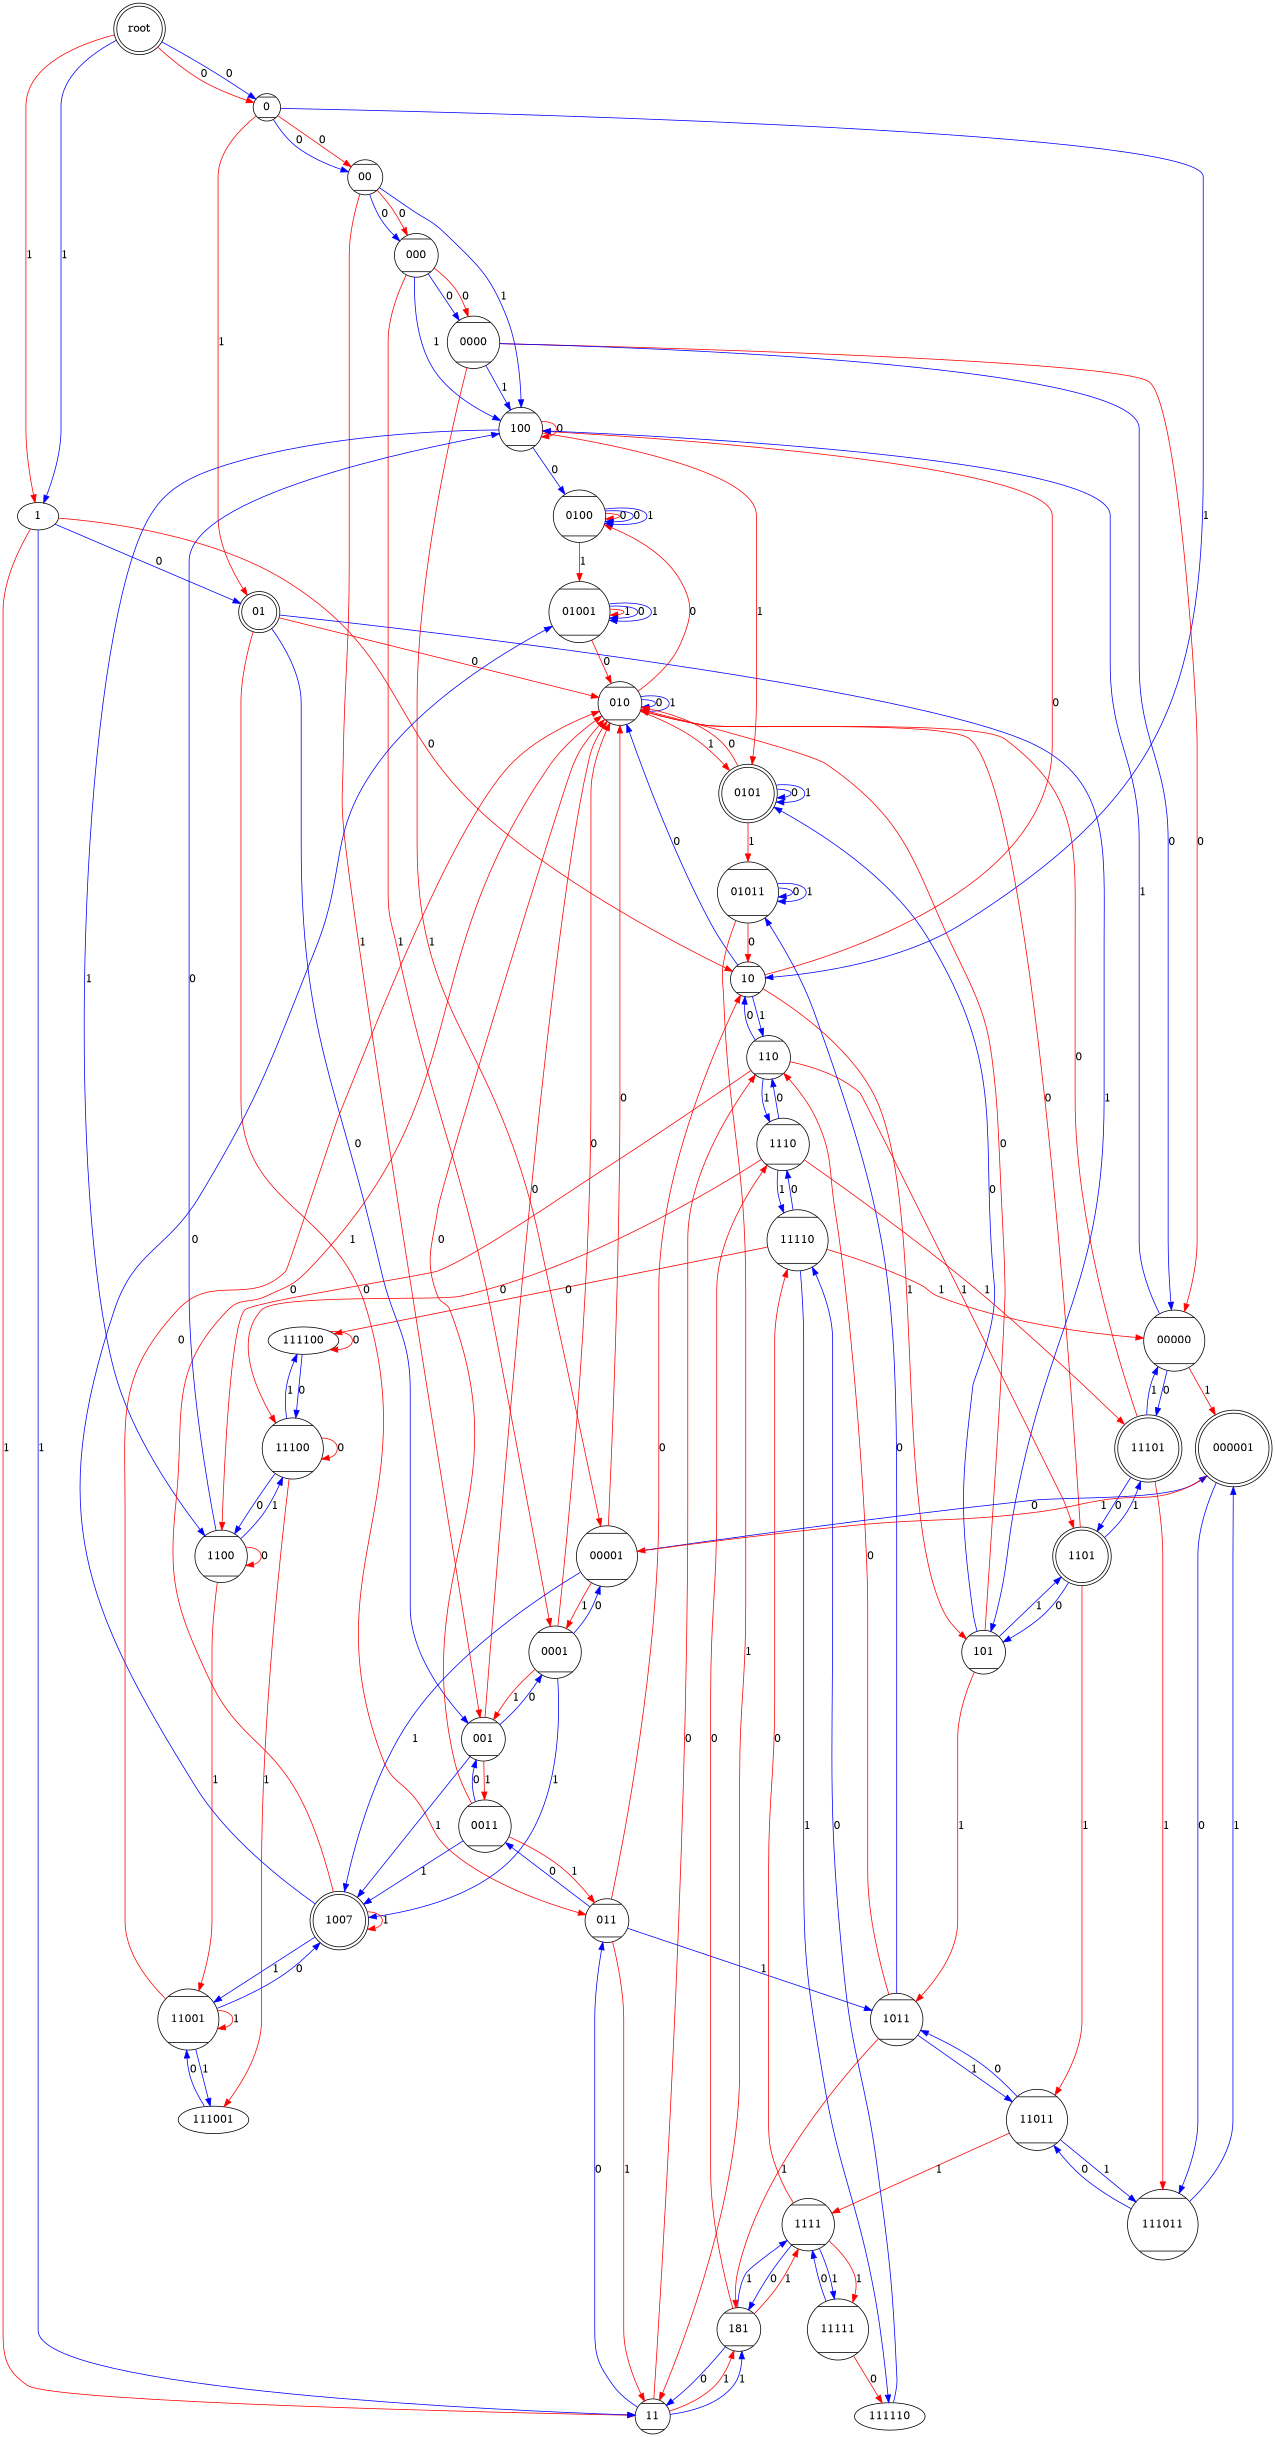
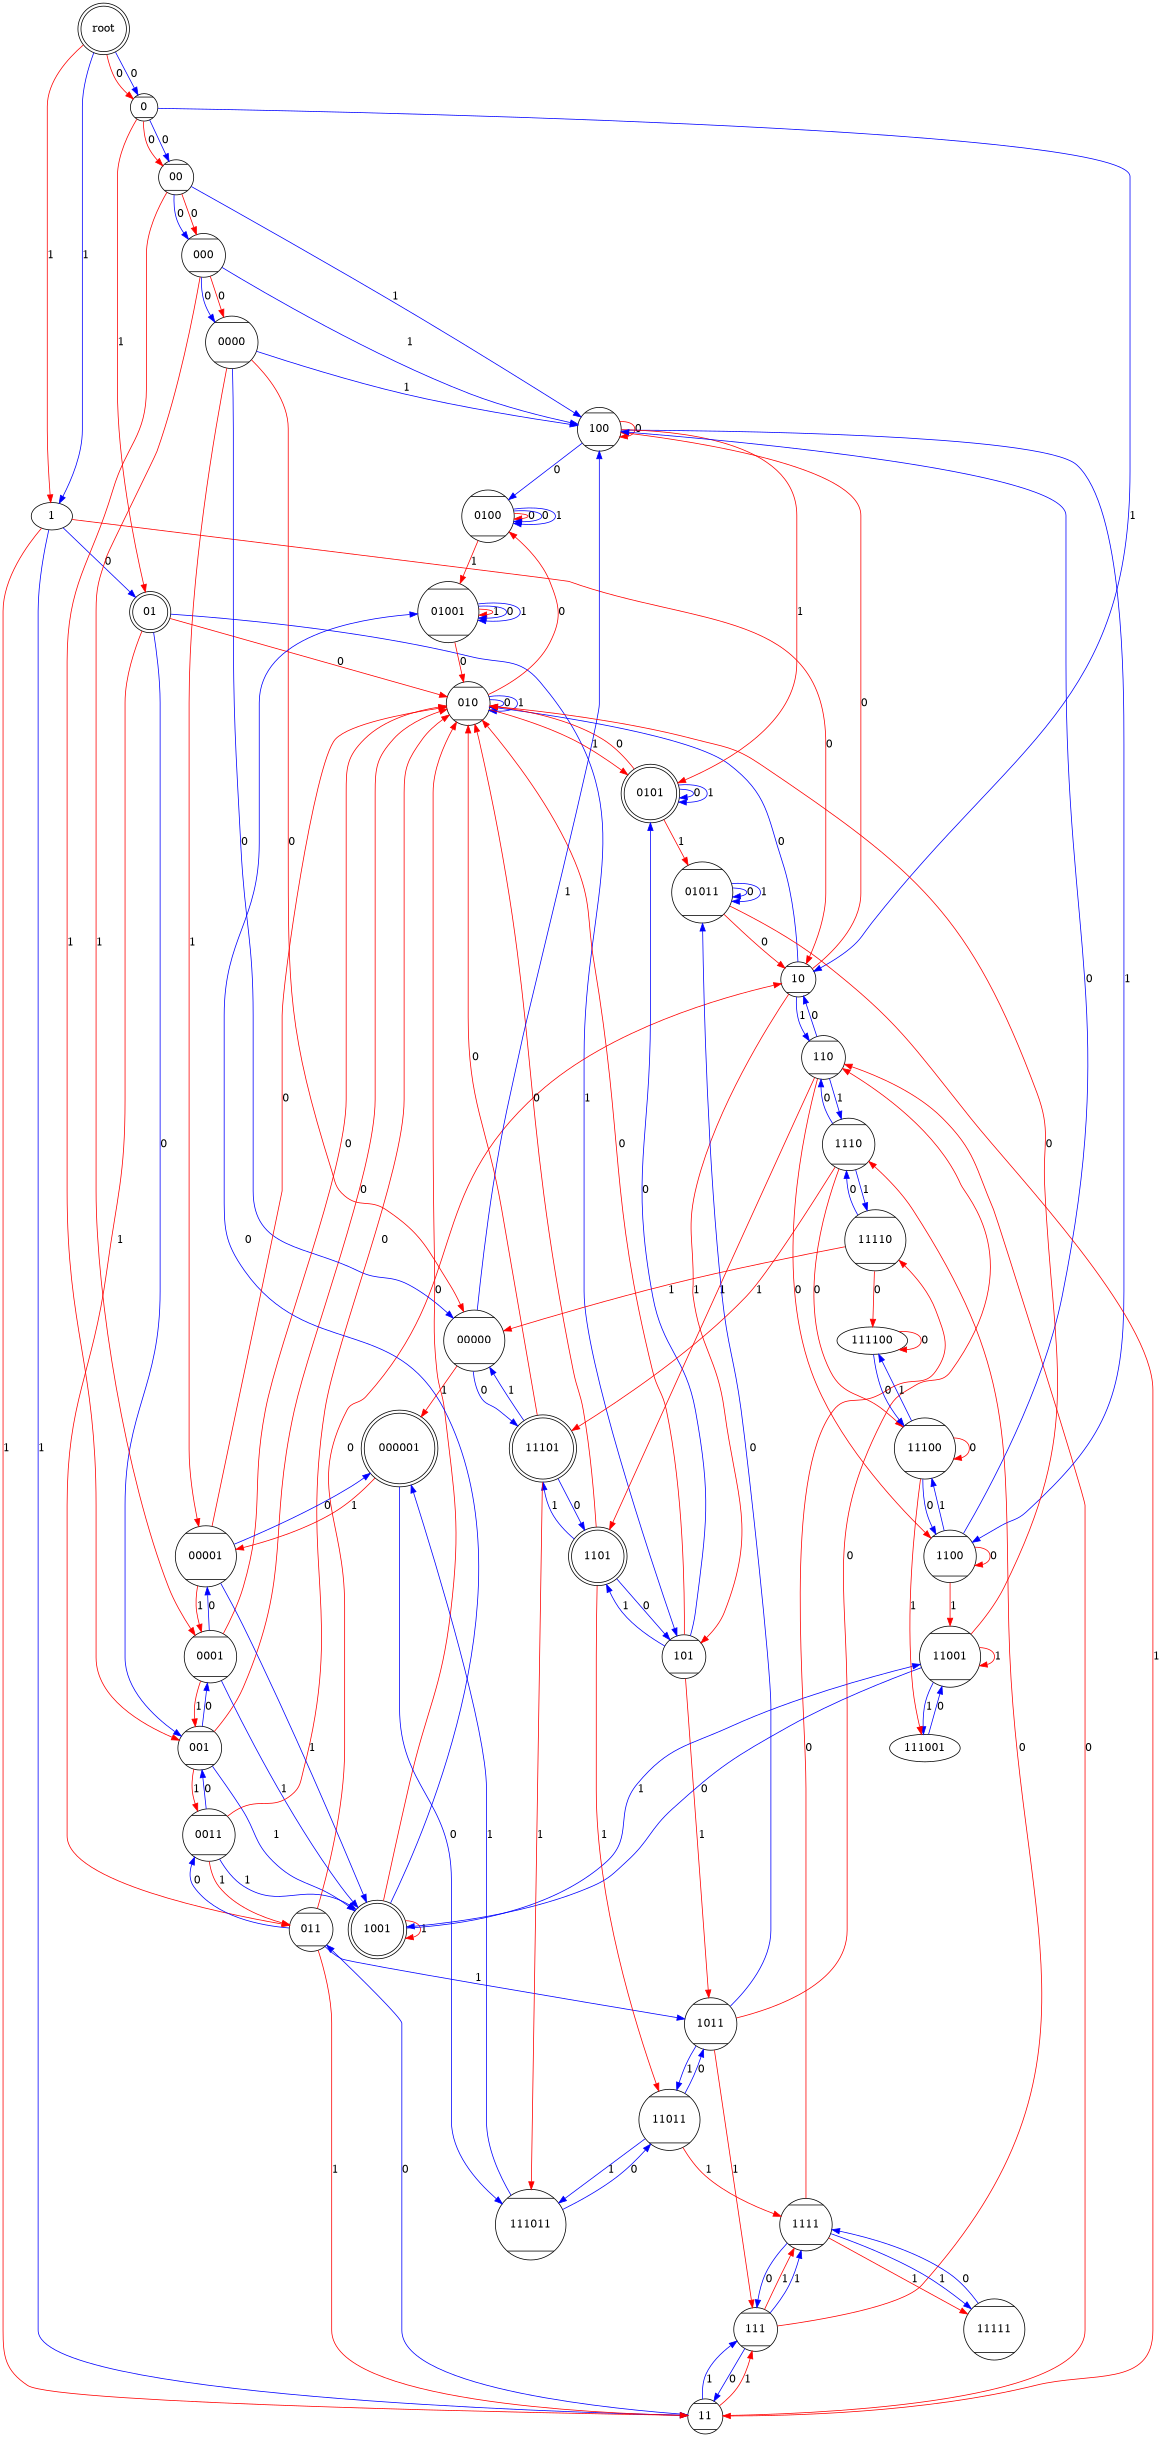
node "1007": label "1007" -> "1001"
node "181": label "181" -> "111"
node "111110": removed
